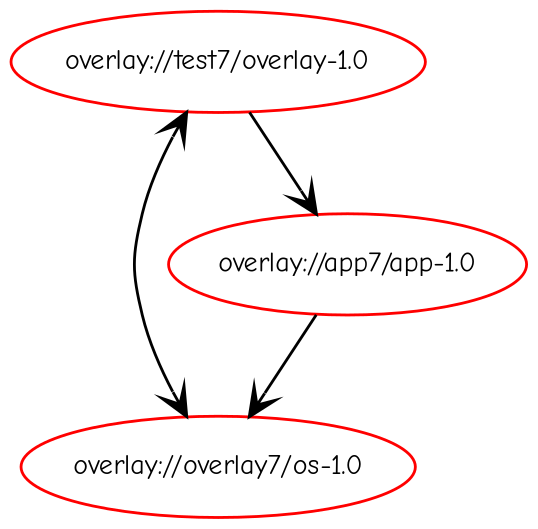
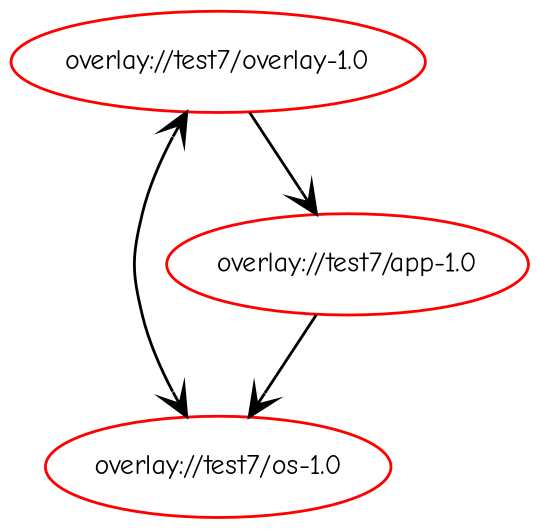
node "overlay://app7/app-1.0": label "overlay://app7/app-1.0" -> "overlay://test7/app-1.0"
node "overlay://overlay7/os-1.0": label "overlay://overlay7/os-1.0" -> "overlay://test7/os-1.0"
